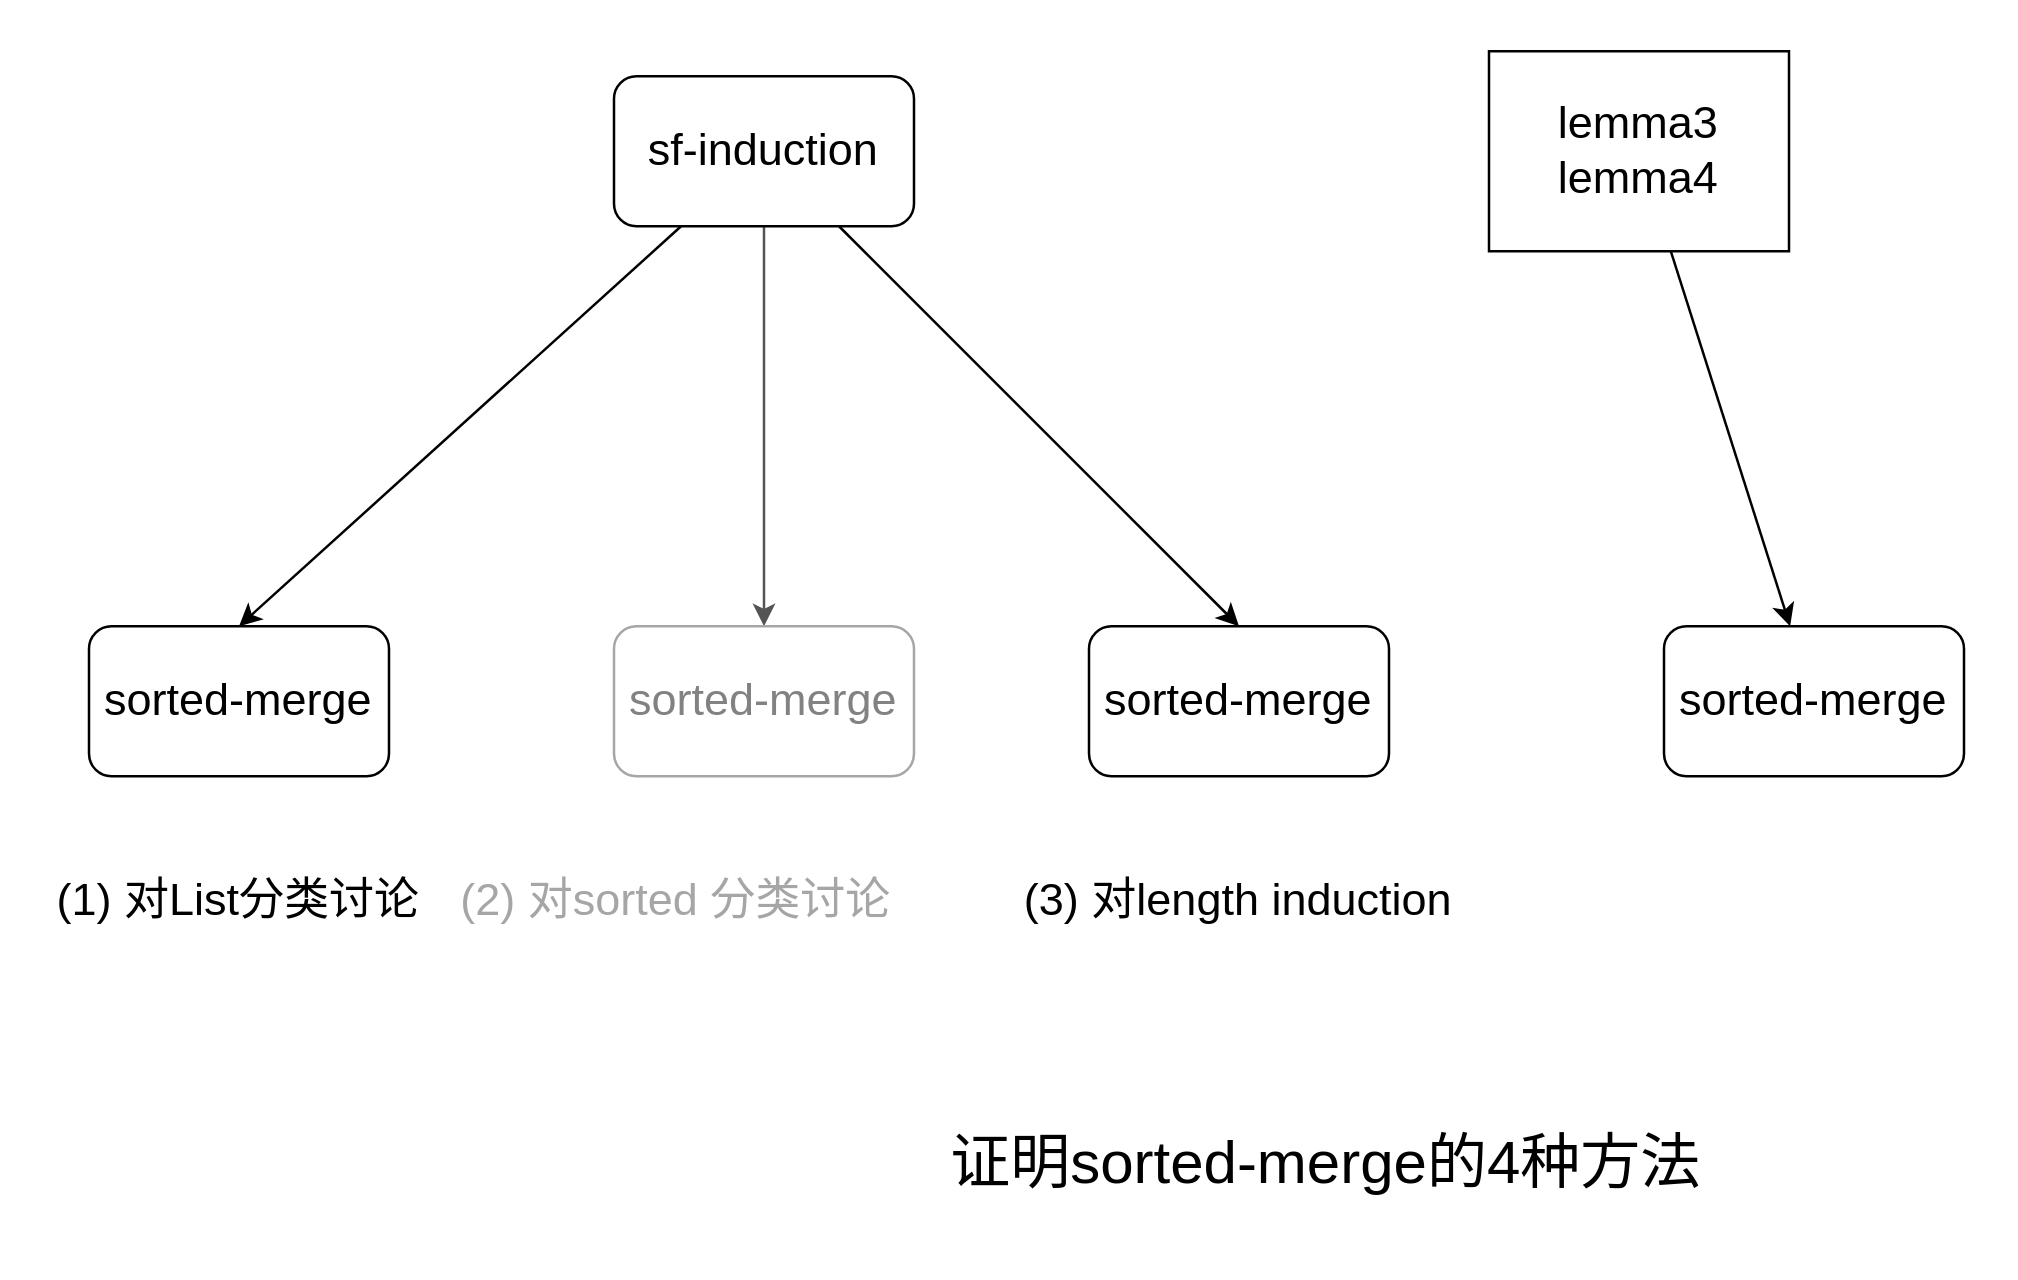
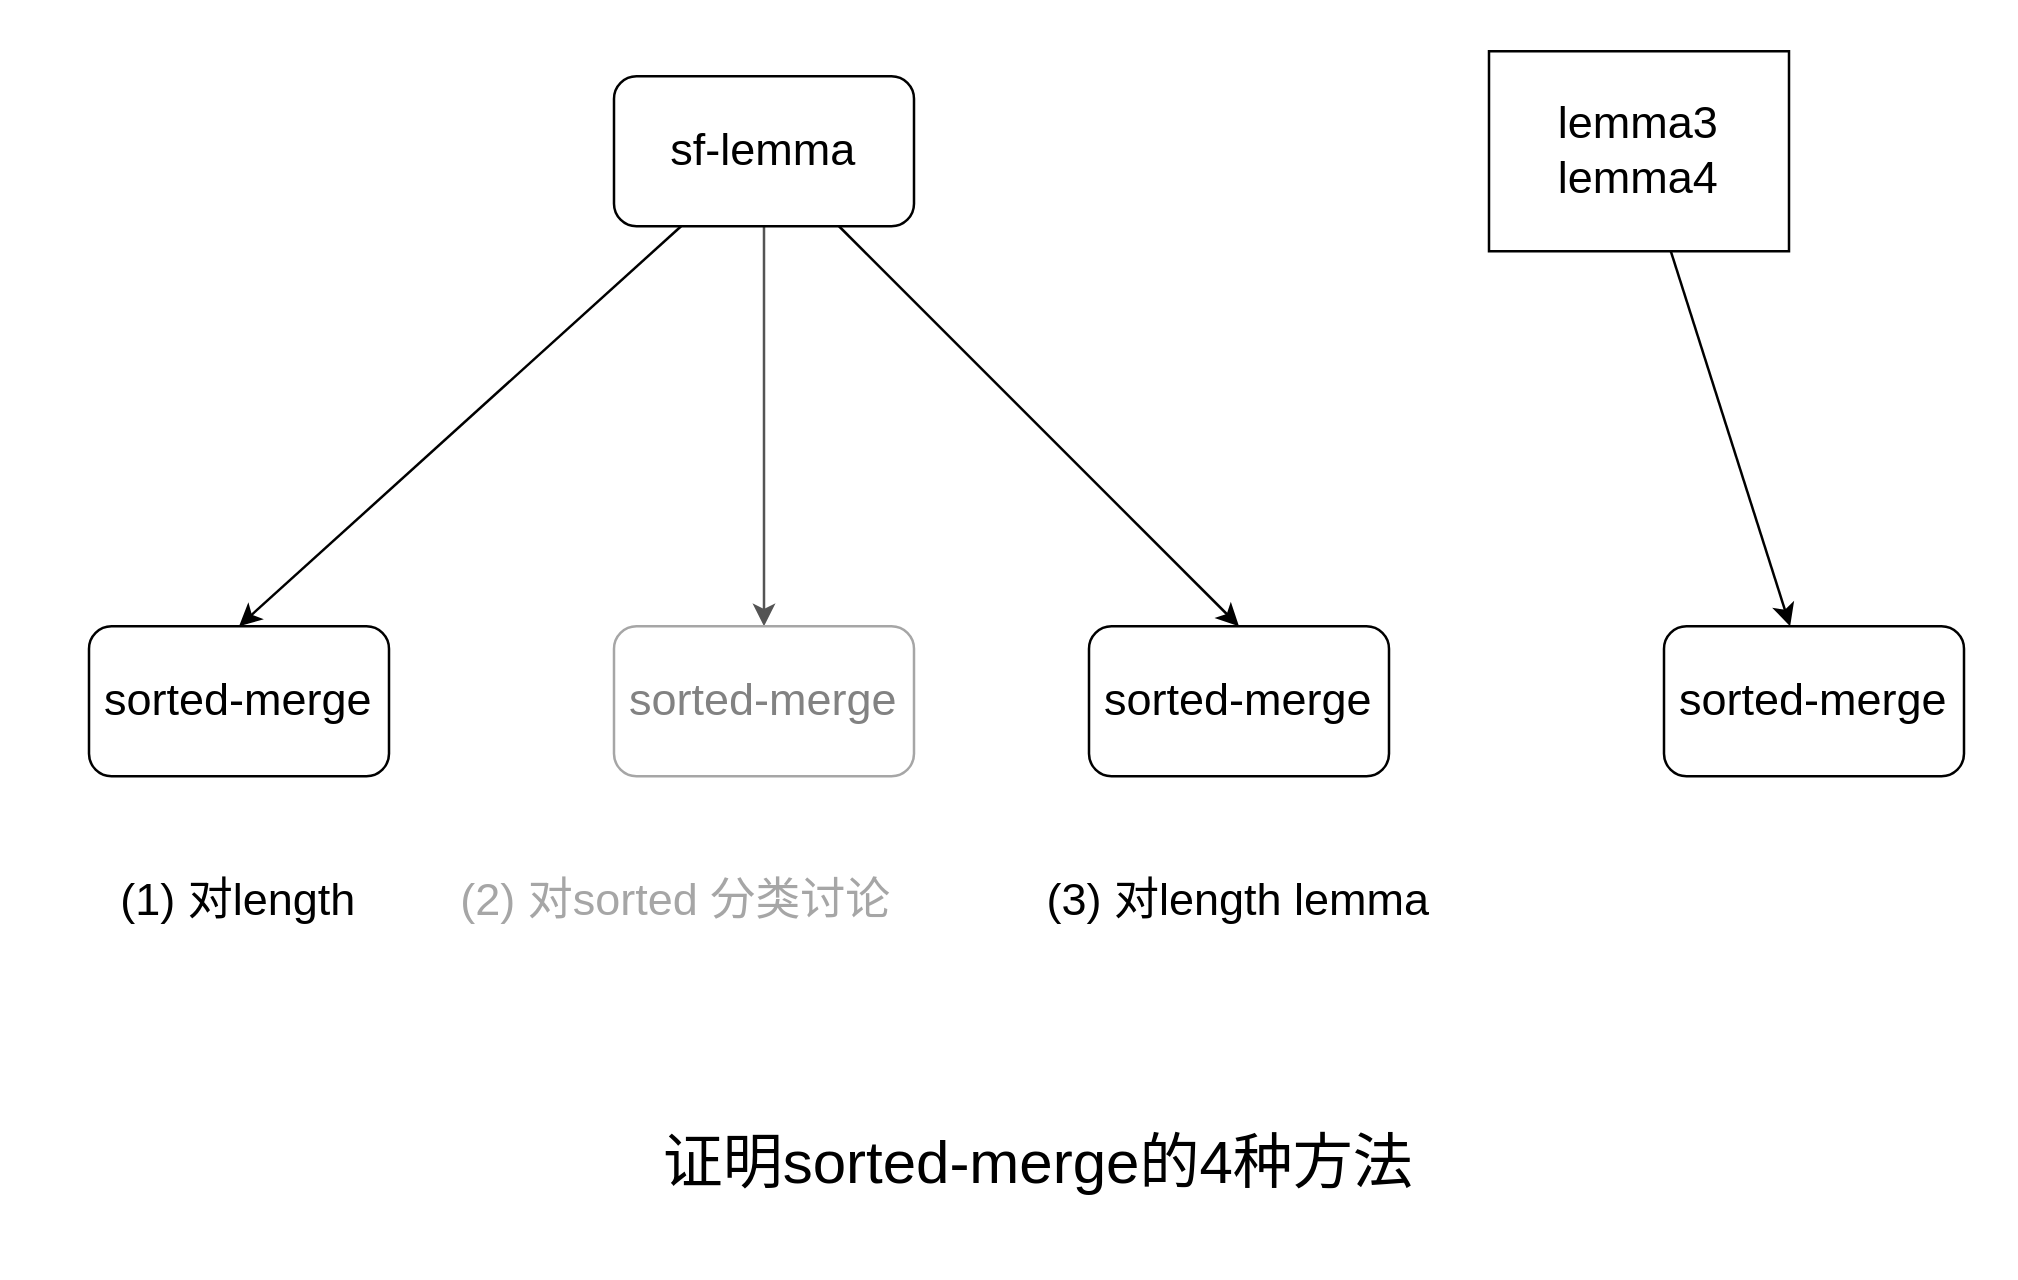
node "sf-induction": label "sf-induction" -> "sf-lemma"
node "(1) 对List分类讨论": label "(1) 对List分类讨论" -> "(1) 对length"
node "(3) 对length induction": label "(3) 对length induction" -> "(3) 对length lemma"
node "证明sorted-merge的4种方法": moved (1326, 1164) -> (1039, 1164)
